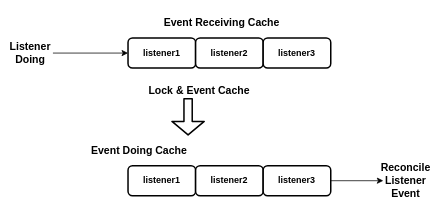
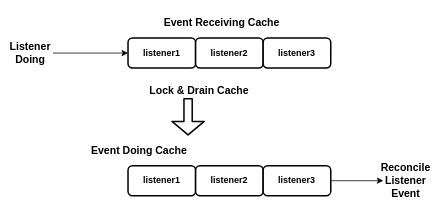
node "Lock & Event Cache": label "Lock & Event Cache" -> "Lock & Drain Cache"
